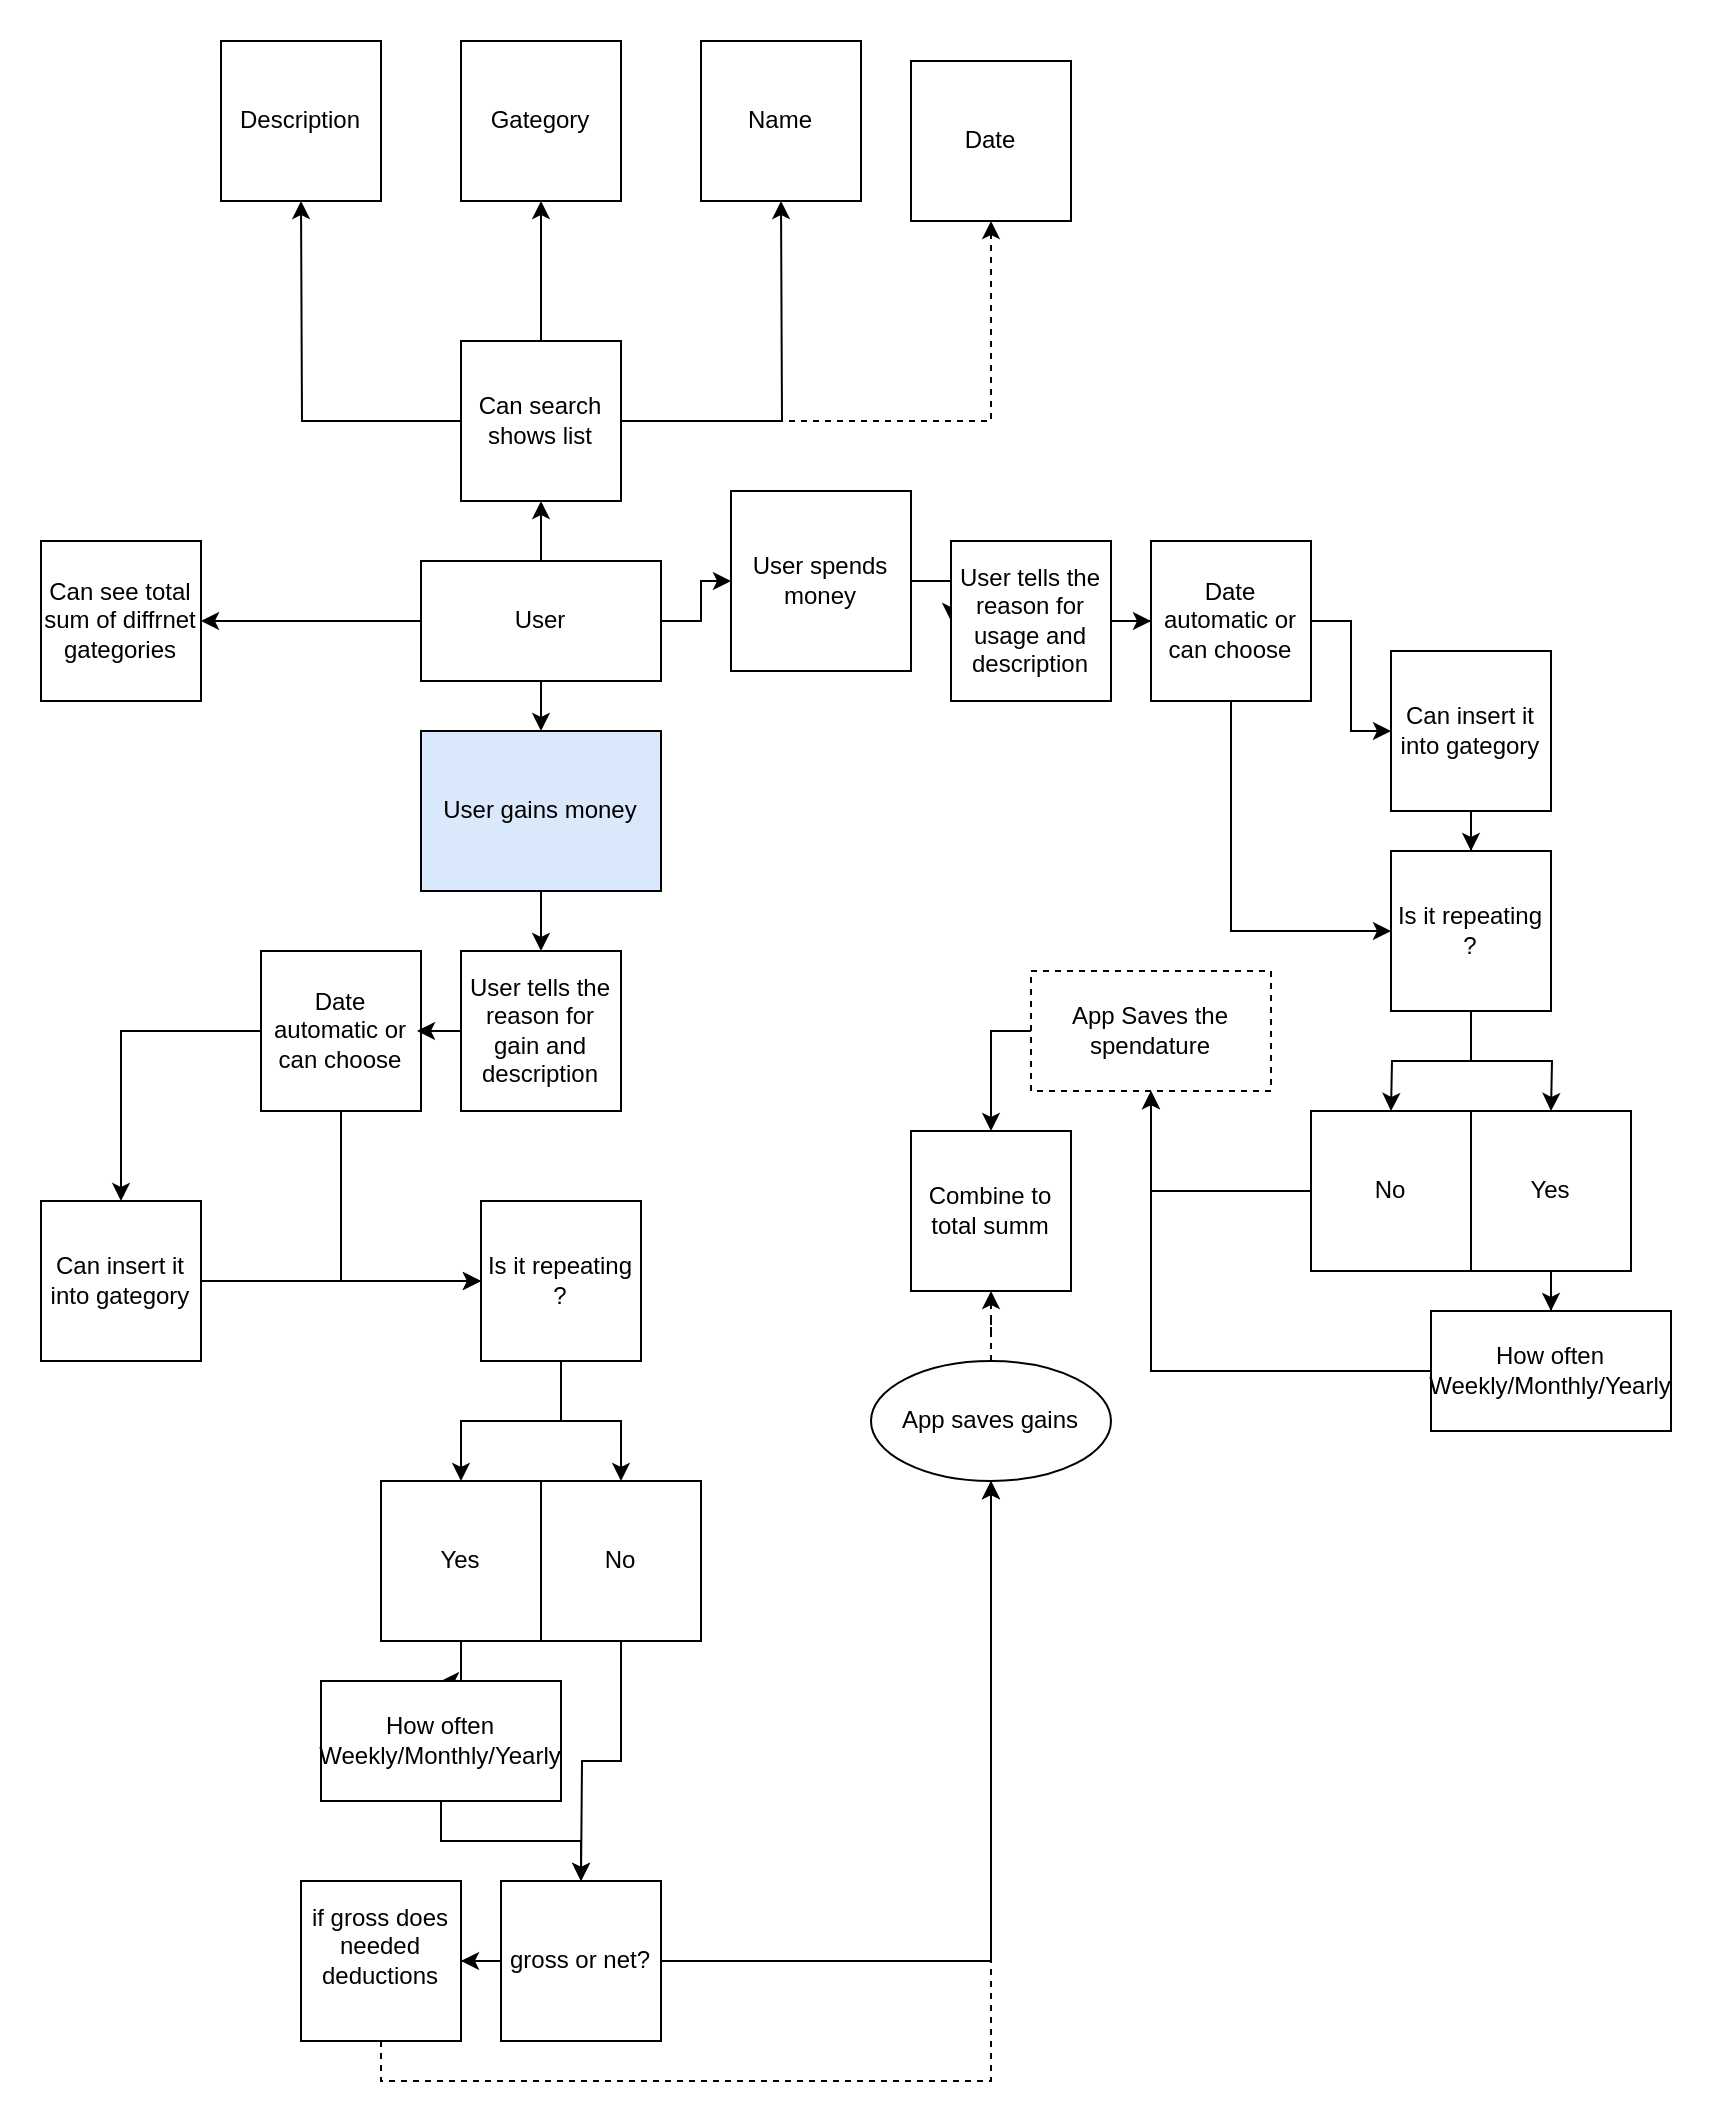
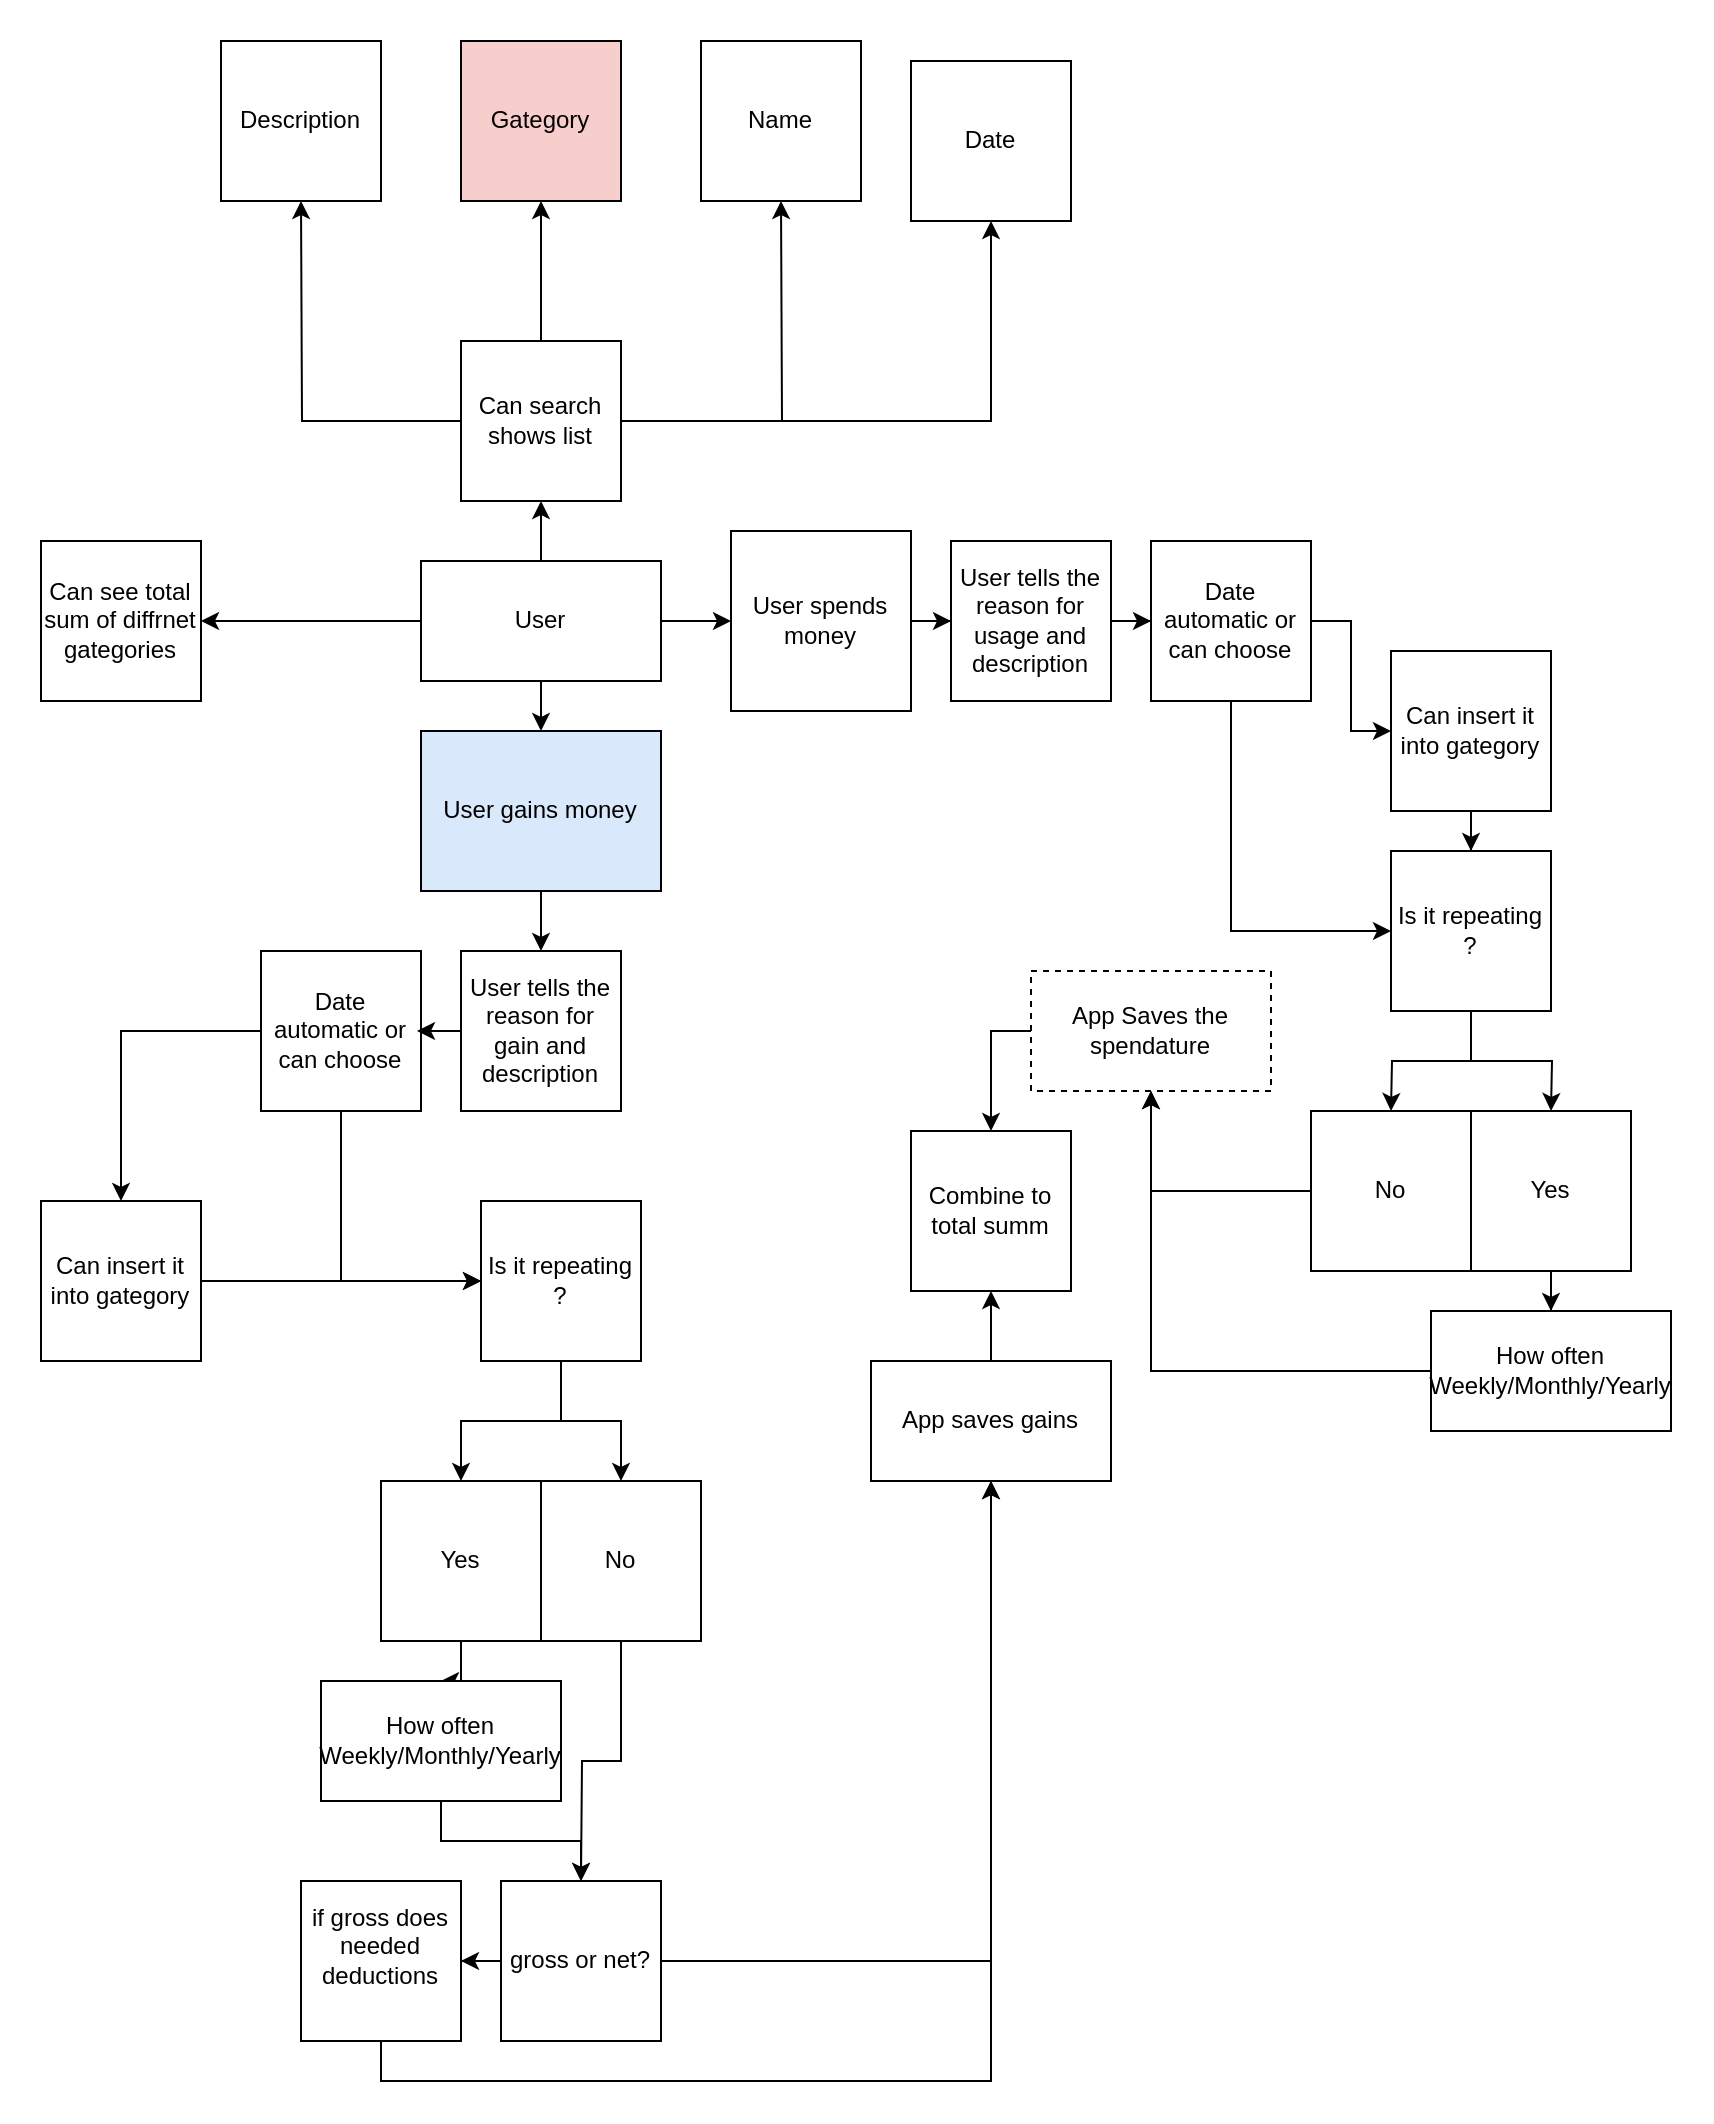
node "Gategory": fillcolor #ffffff -> #f8cecc
edge "Can search shows list" -> "Date": style dashed -> solid
node "User spends money": moved (821, 581) -> (821, 621)
edge "App saves gains" -> "Combine to total summ": style dashed -> solid
node "App saves gains": shape ellipse -> rectangle
edge "if gross does needed deductions" -> "App saves gains": style dashed -> solid
